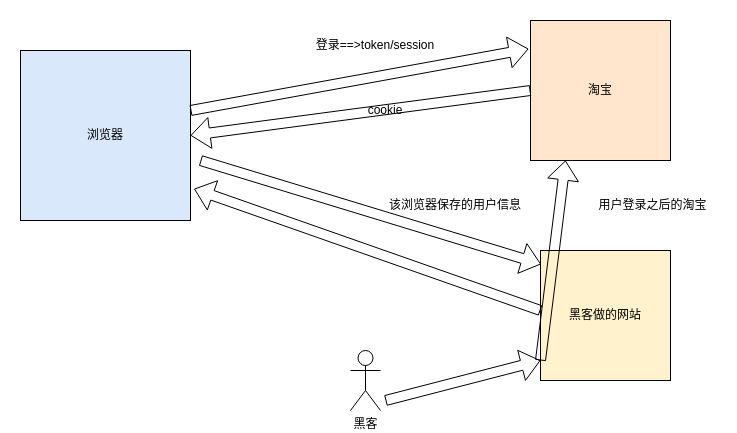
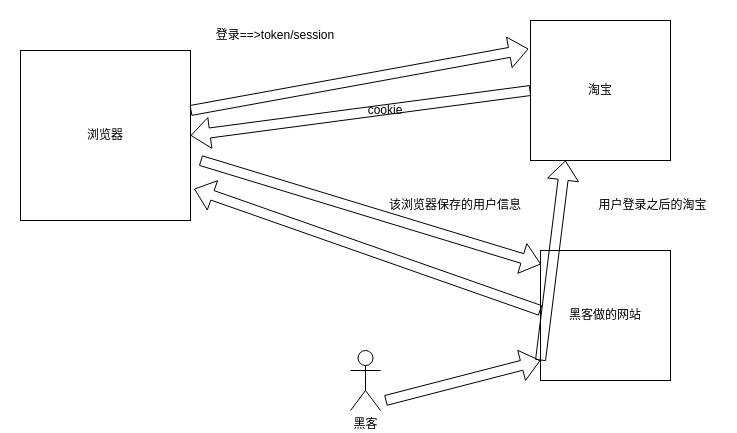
node "登录==>token/session": moved (376, 46) -> (276, 36)
node "淘宝": fillcolor #ffe6cc -> #ffffff
node "浏览器": fillcolor #dae8fc -> #ffffff
node "黑客做的网站": fillcolor #fff2cc -> #ffffff
